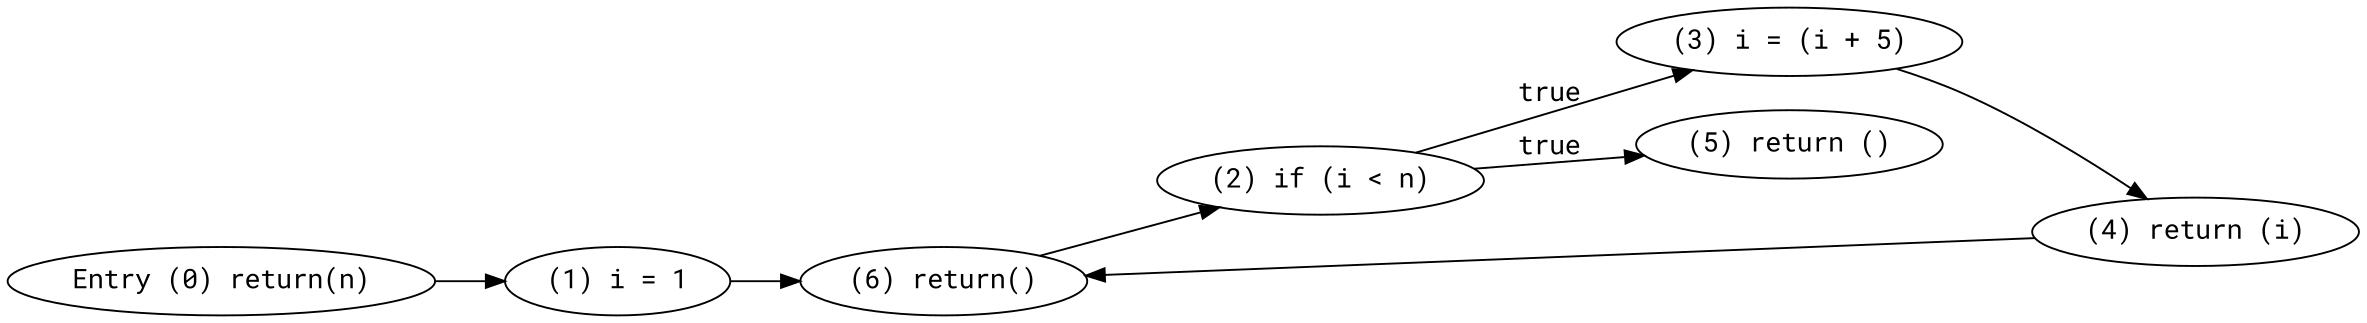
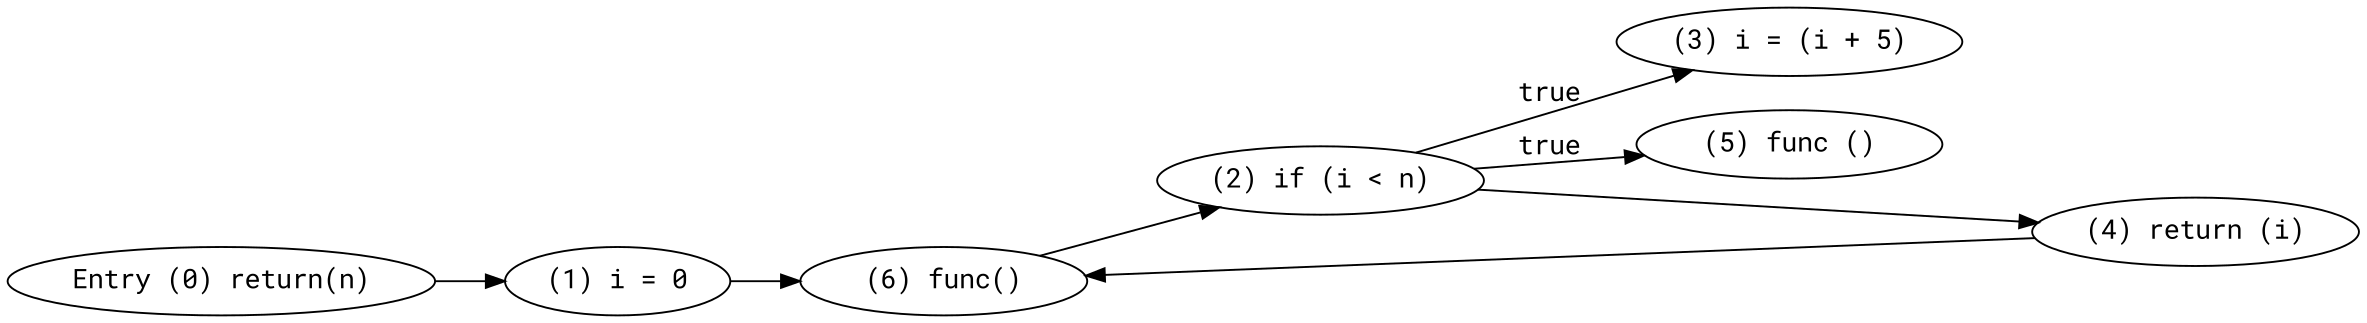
edge "(3) i = (i + 5)" -> "(4) return (i)": now "(2) if (i < n)" -> "(4) return (i)"
node "(5) return ()": label "(5) return ()" -> "(5) func ()"
node "(1) i = 1": label "(1) i = 1" -> "(1) i = 0"
node "(6) return()": label "(6) return()" -> "(6) func()"
